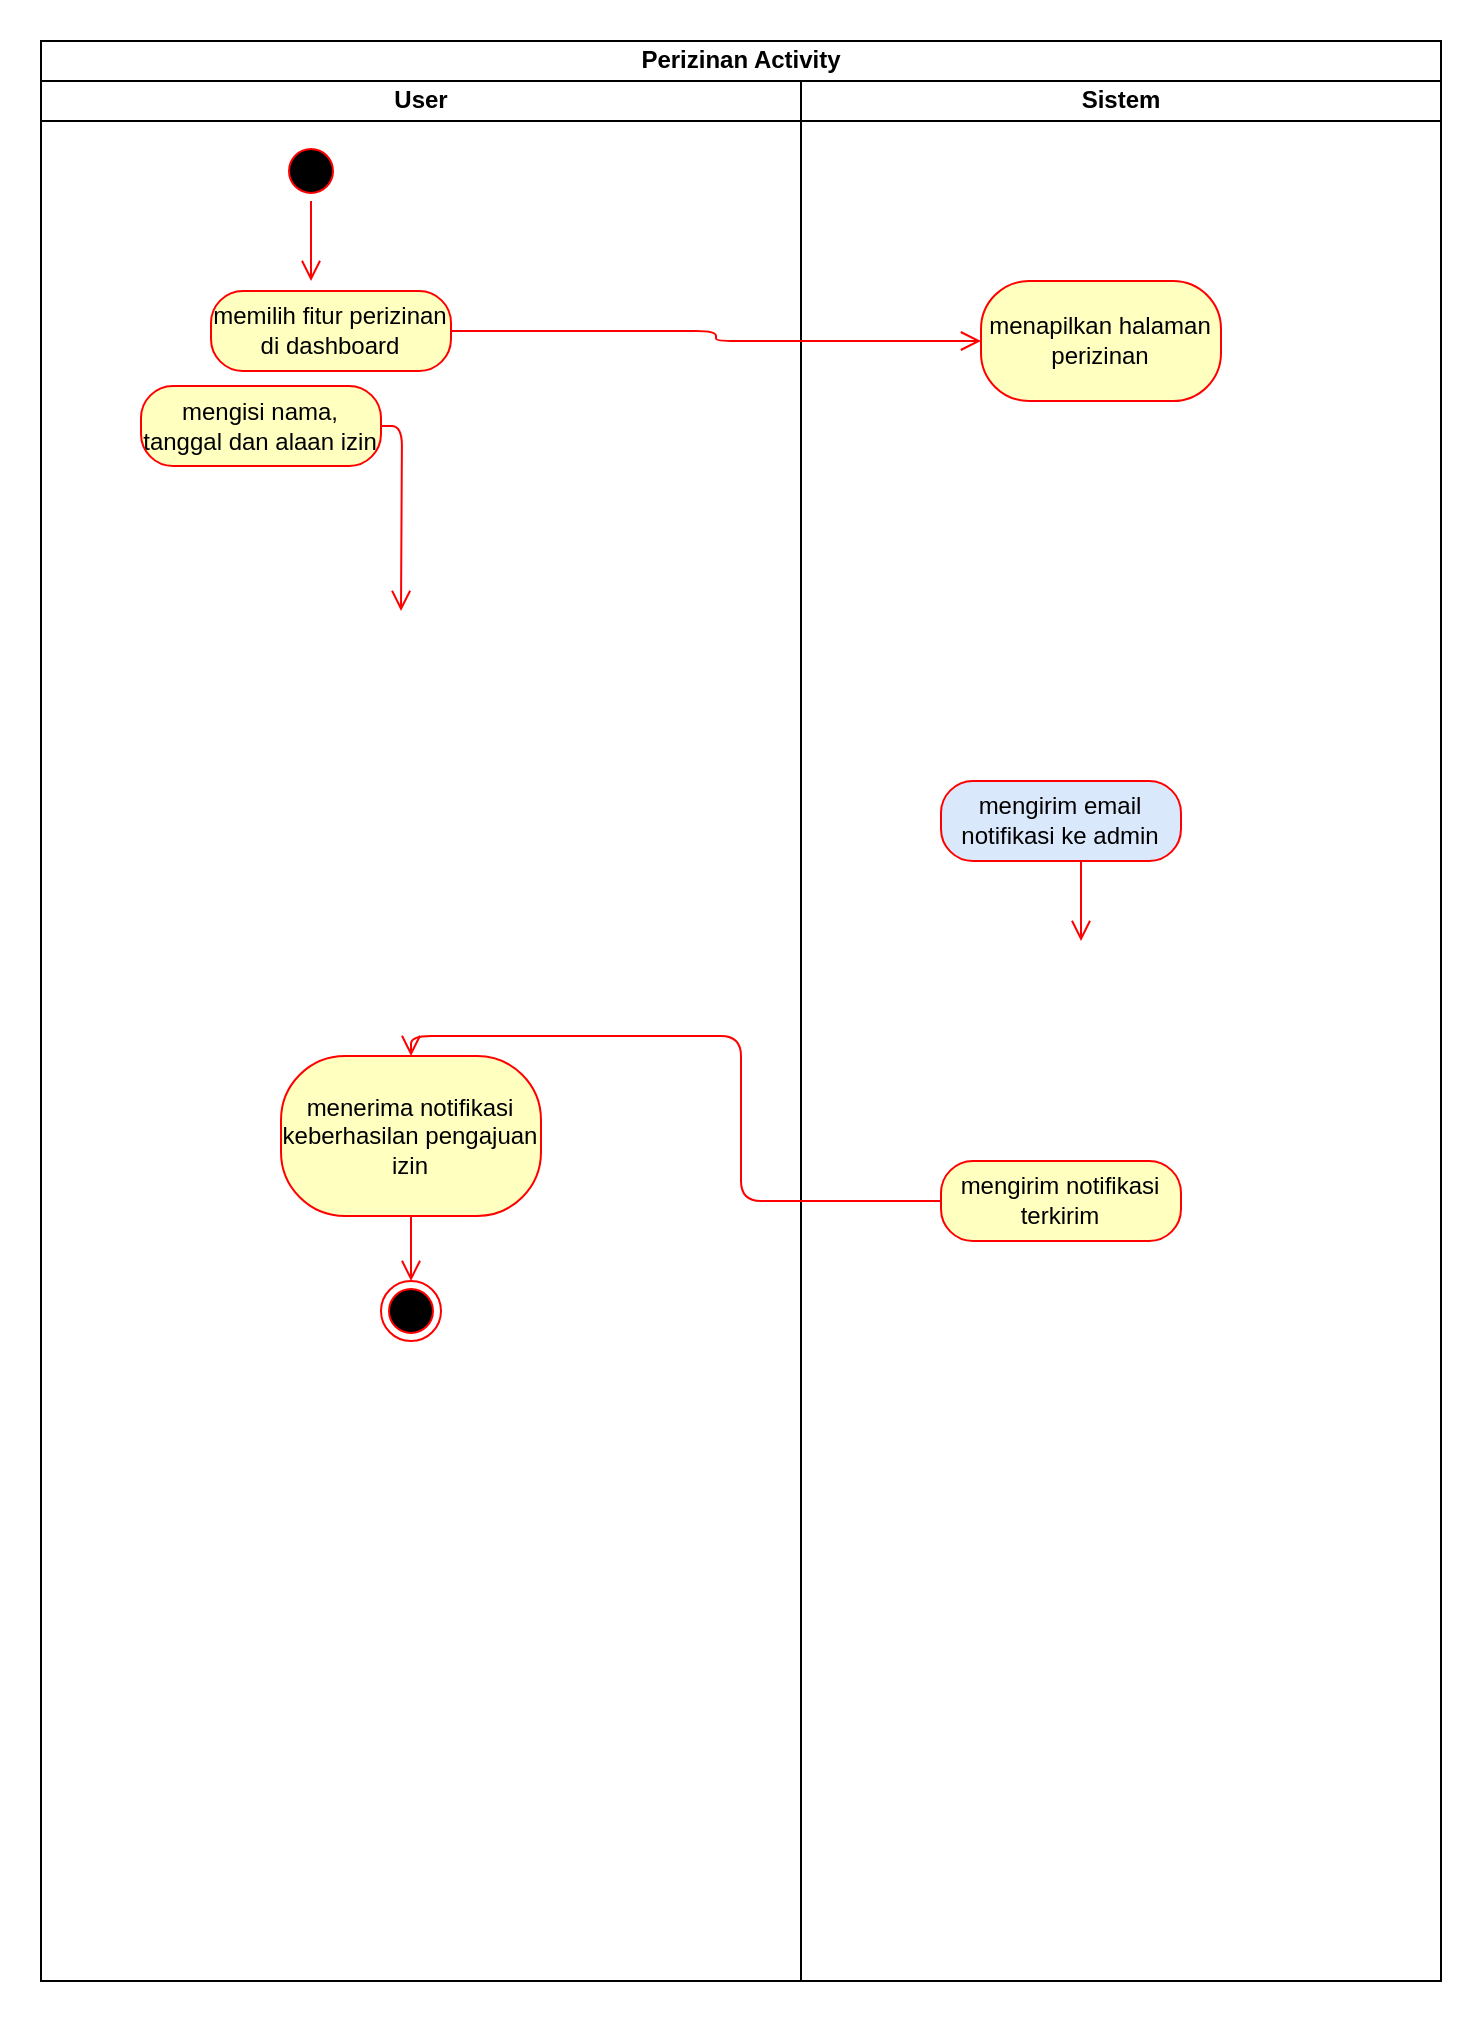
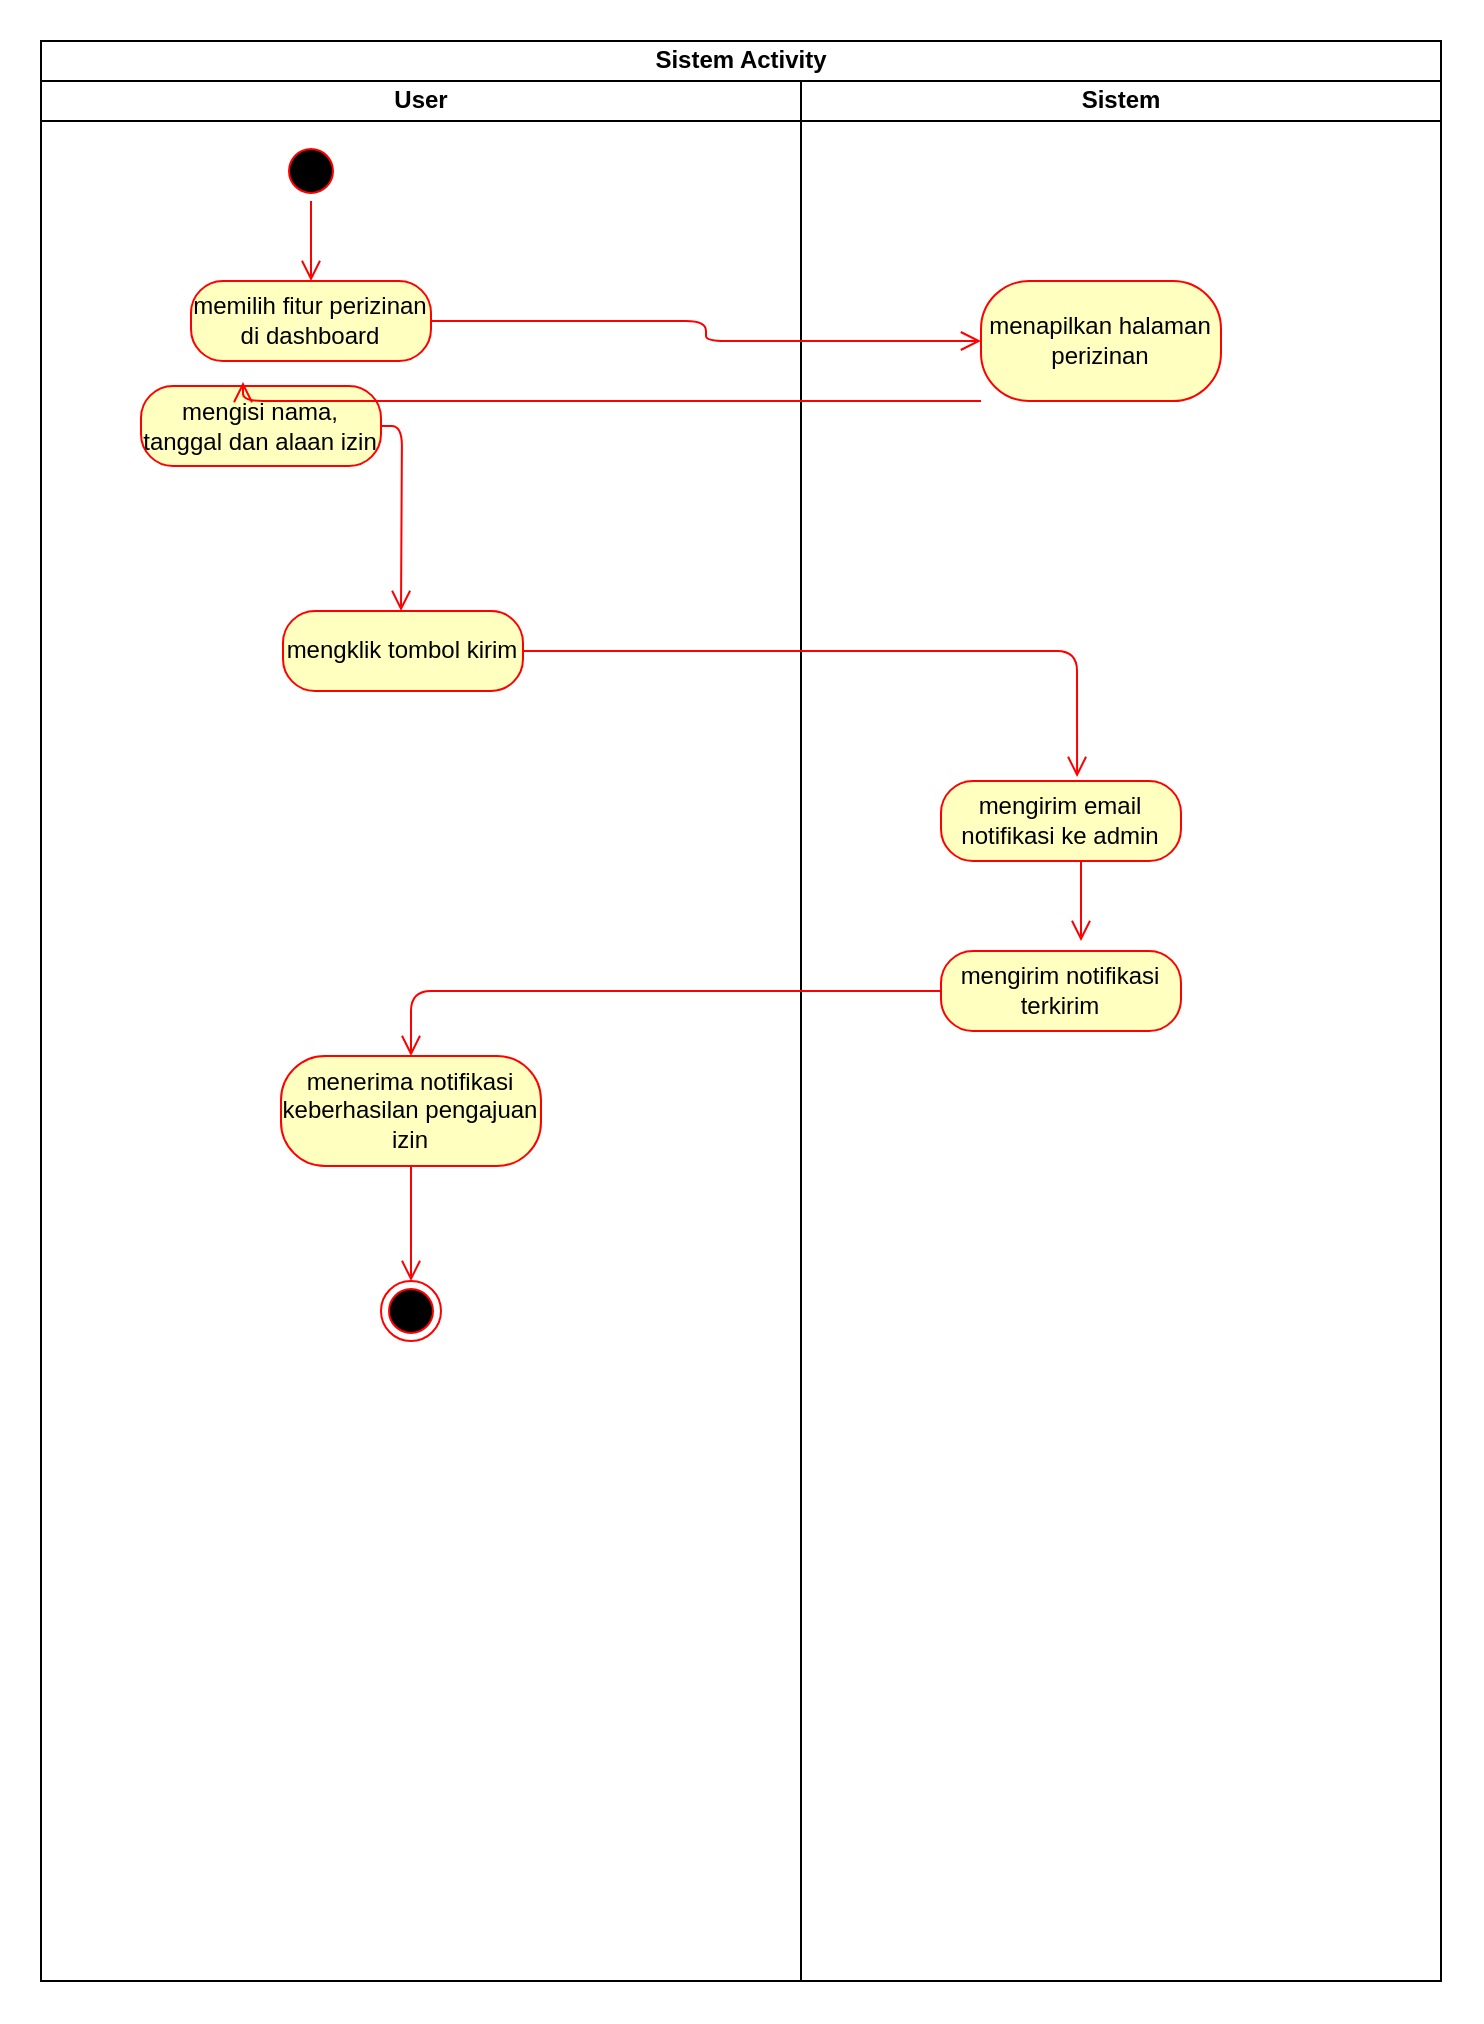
node "Perizinan Activity": label "Perizinan Activity" -> "Sistem Activity"
node "memilih fitur perizinan di dashboard": moved (331, 331) -> (311, 321)
edge "menapilkan halaman perizinan" -> "mengisi nama, tanggal dan alaan izin": added
node "mengklik tombol kirim": added
edge "mengklik tombol kirim" -> "mengirim email notifikasi ke admin": added
node "mengirim email notifikasi ke admin": fillcolor #dae8fc -> #ffffc0
node "menerima notifikasi keberhasilan pengajuan izin": size 260x160 -> 260x110
node "mengirim notifikasi terkirim": moved (1061, 1201) -> (1061, 991)
